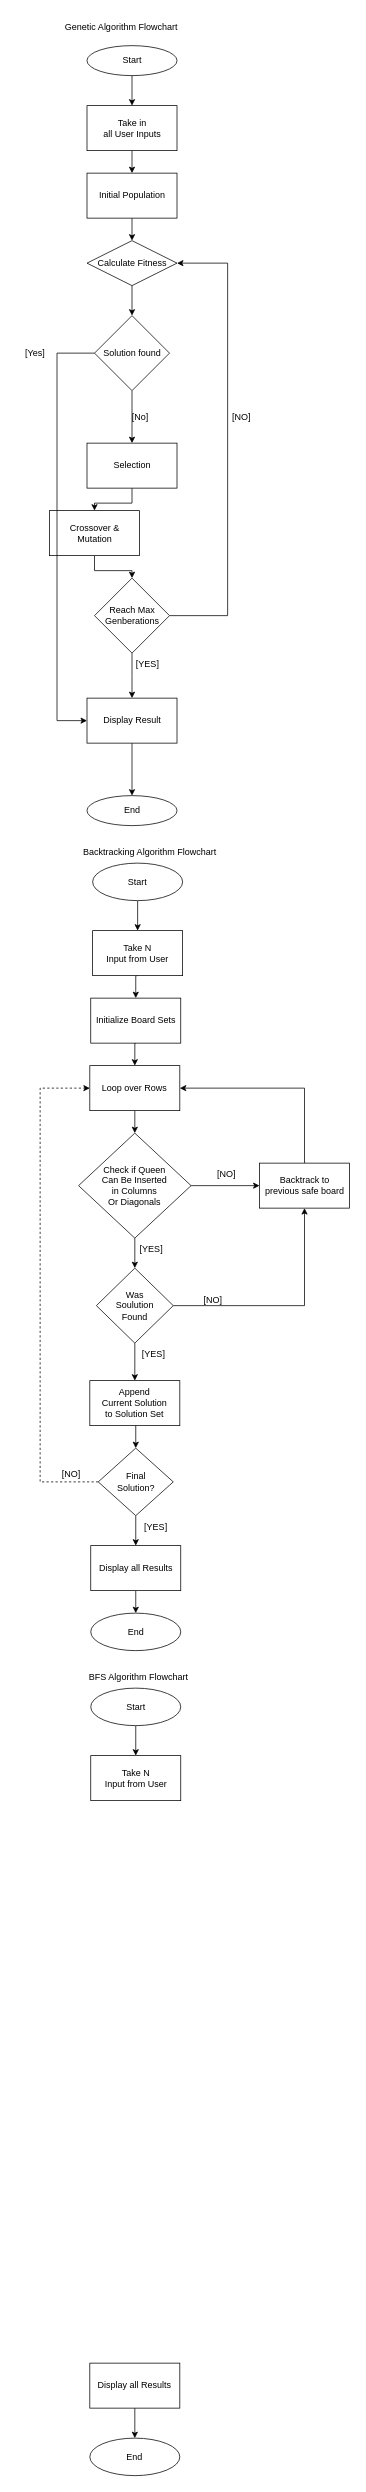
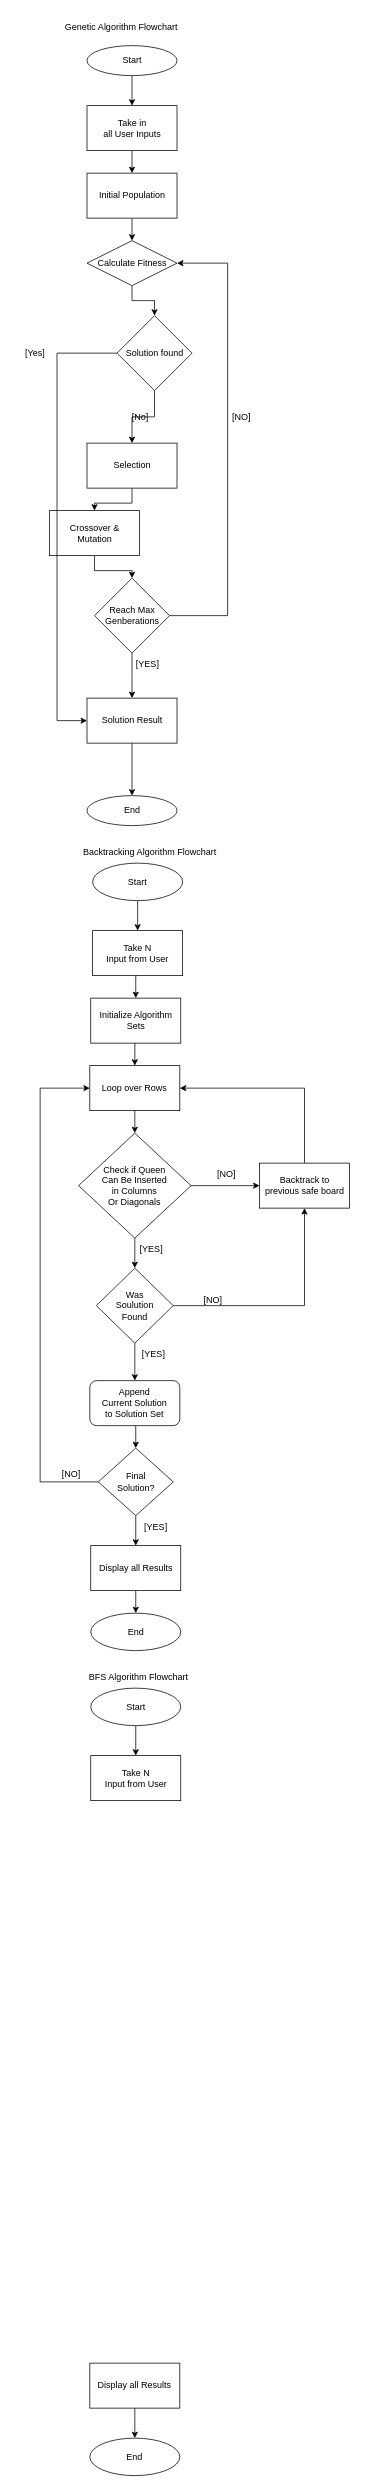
node "Solution found": moved (132, 353) -> (155, 353)
node "Display Result": label "Display Result" -> "Solution Result"
node "Initialize Board Sets": label "Initialize Board Sets" -> "Initialize Algorithm Sets"
edge "Final Solution?" -> "Loop over Rows": style dashed -> solid
node "Append Current Solution to Solution Set": shape rectangle -> rounded rectangle
